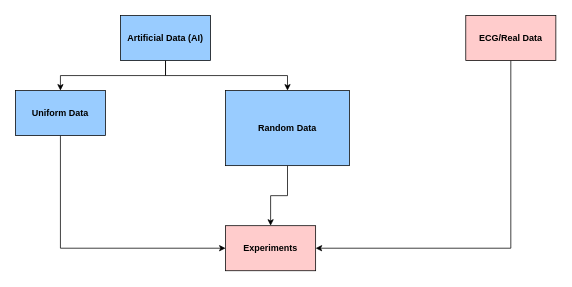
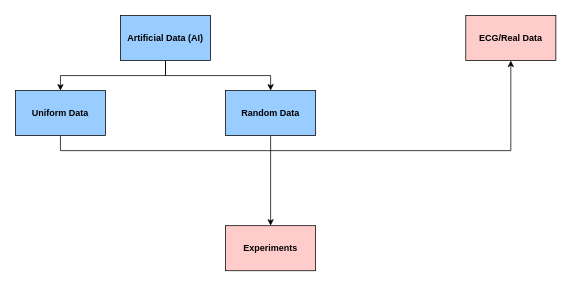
node "Random Data": size 124x75 -> 90x45
edge "Uniform Data" -> "Experiments": now "Uniform Data" -> "ECG/Real Data"
edge "ECG/Real Data" -> "Experiments": removed
